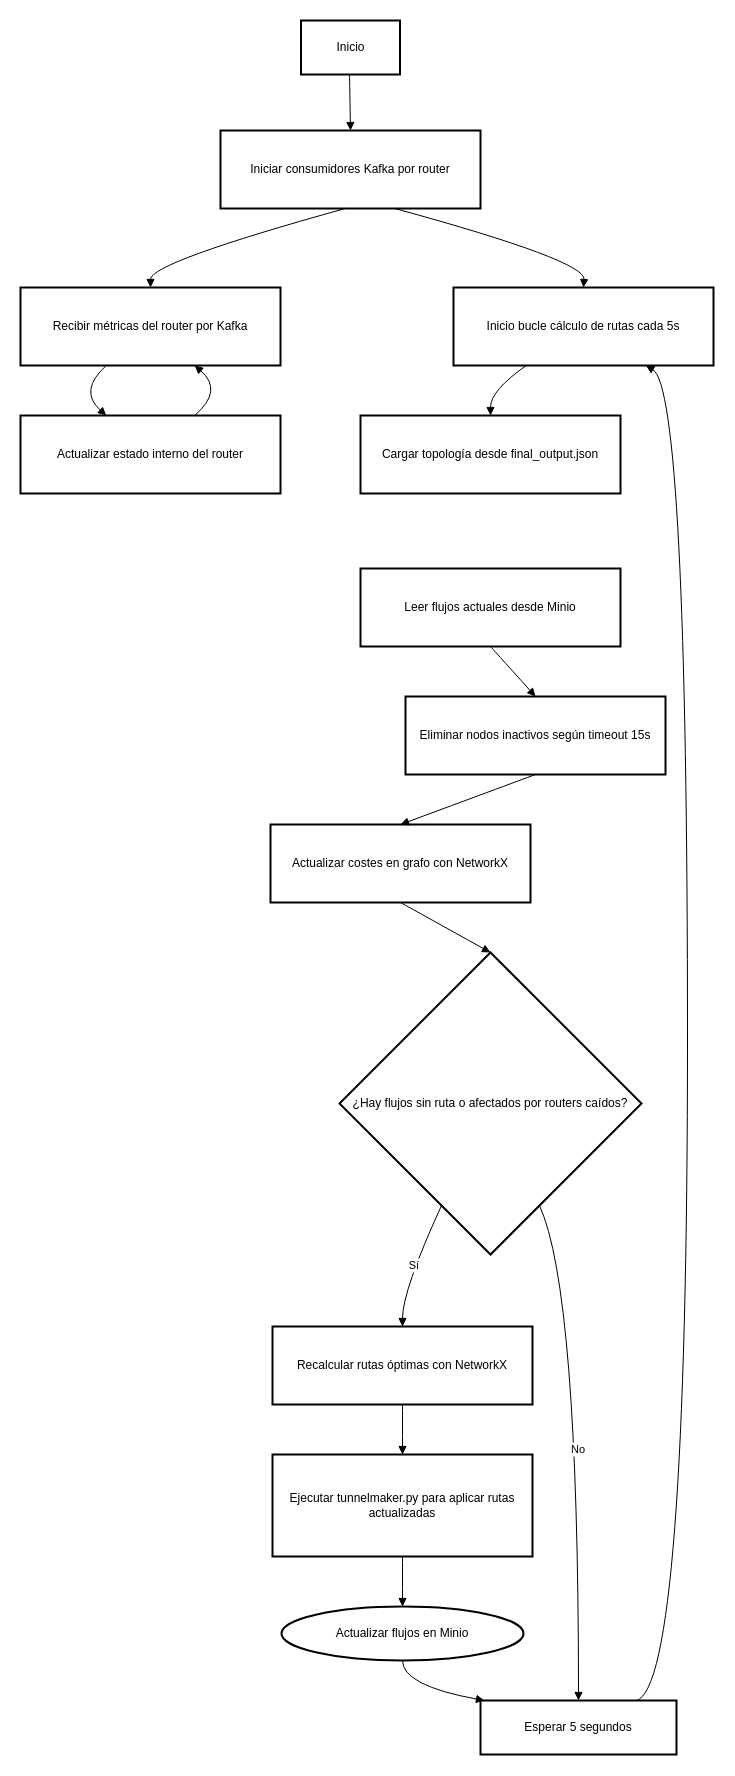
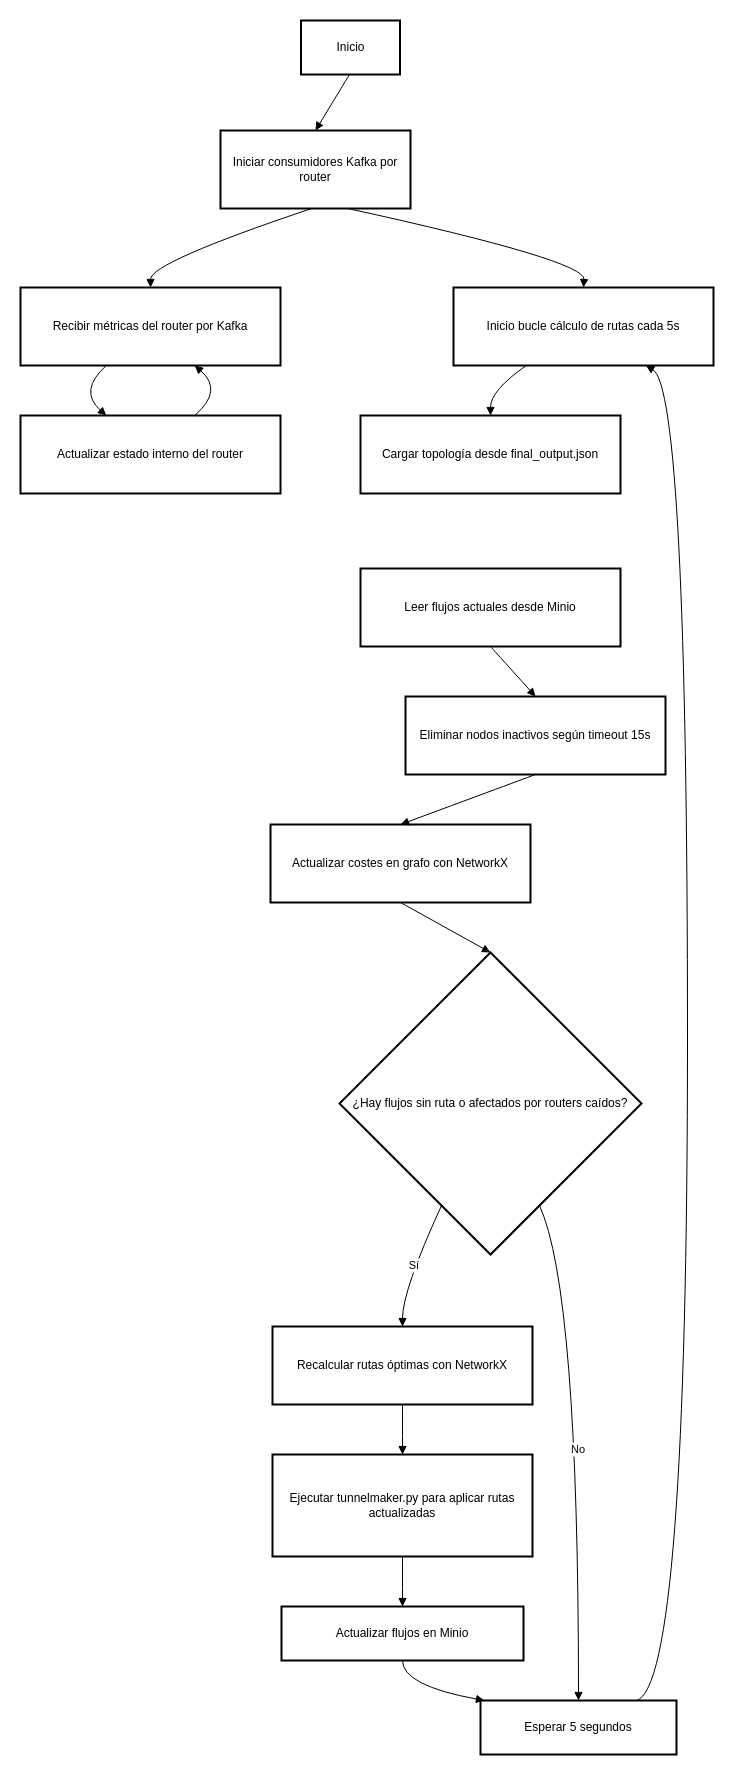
node "Iniciar consumidores Kafka por router": size 260x78 -> 190x78
node "Actualizar flujos en Minio": shape ellipse -> rectangle
